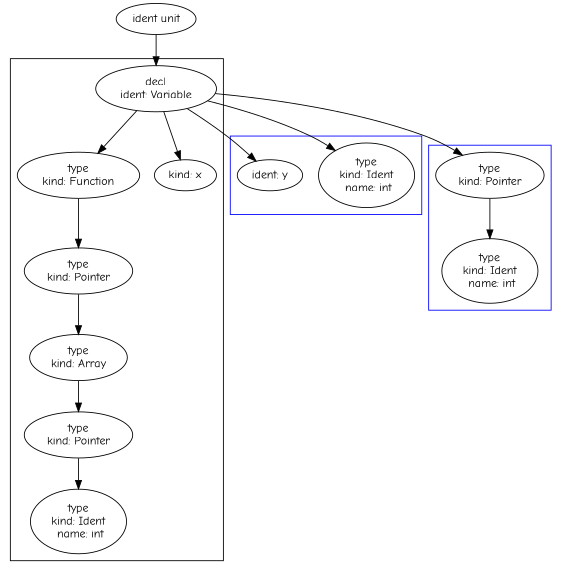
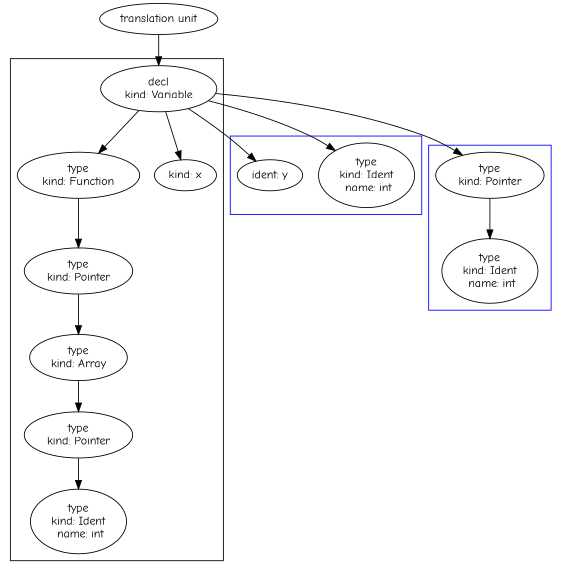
node "ident unit": label "ident unit" -> "translation unit"
node "decl ident: Variable": label "decl ident: Variable" -> "decl kind: Variable"
